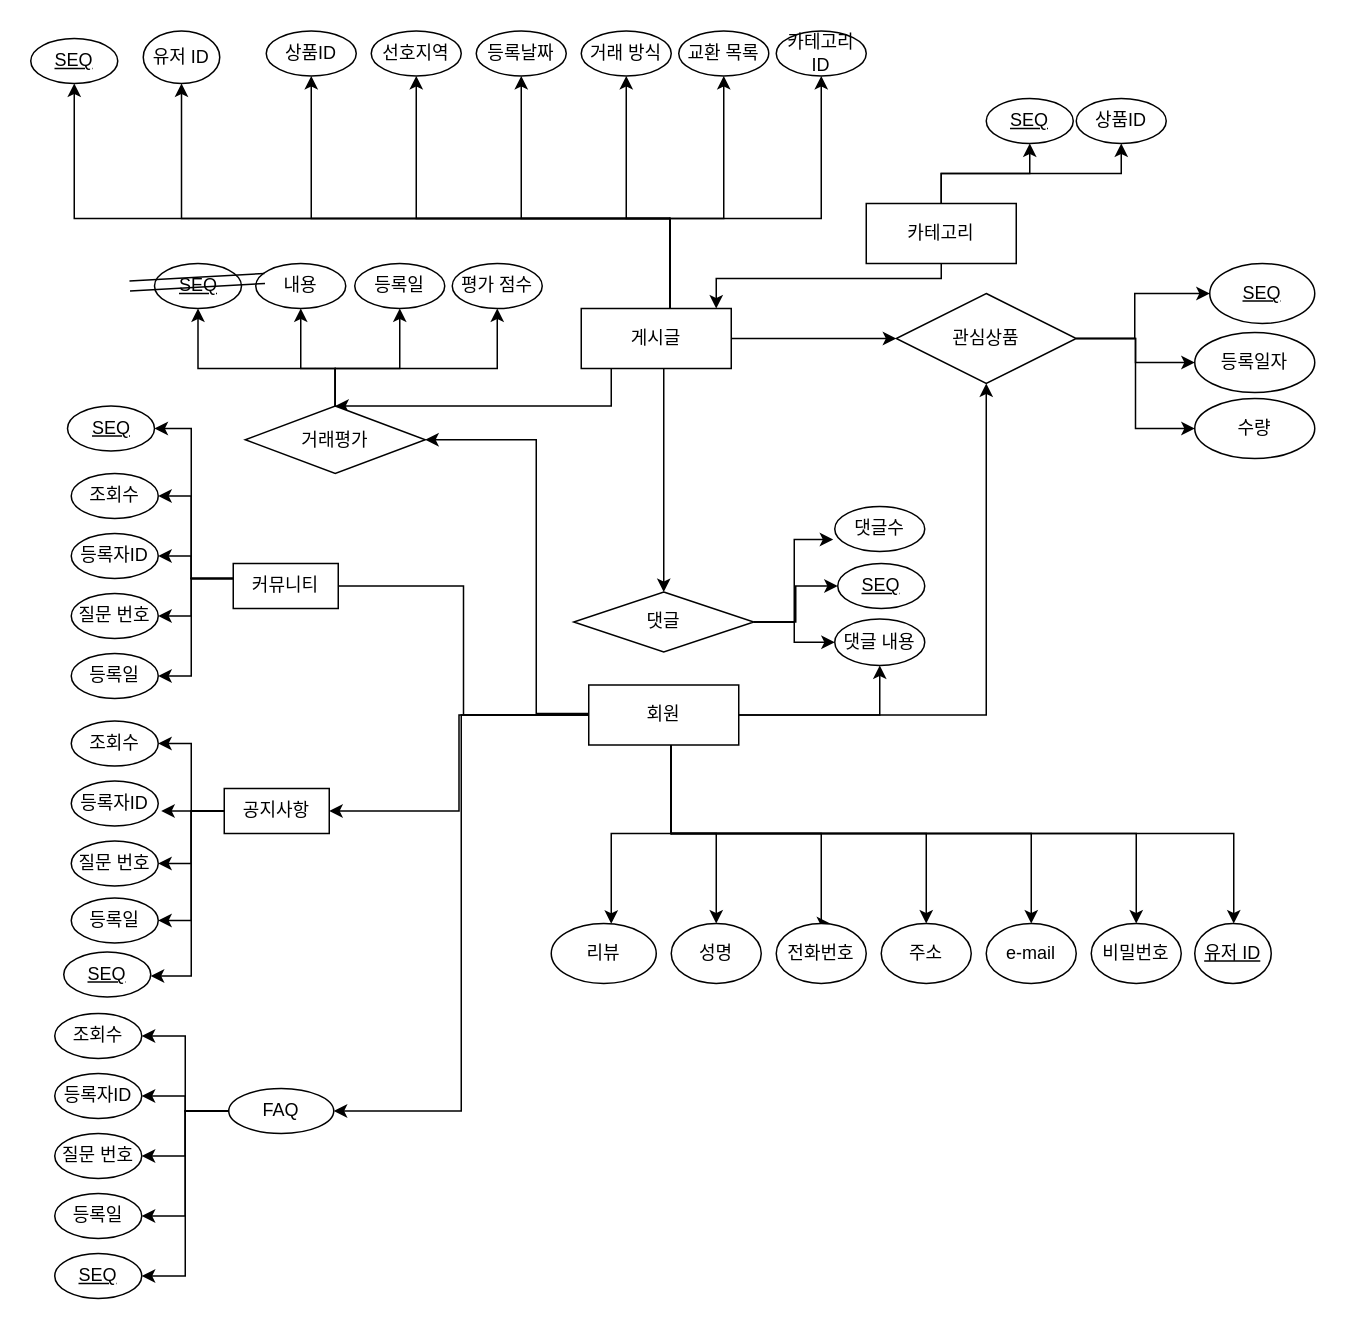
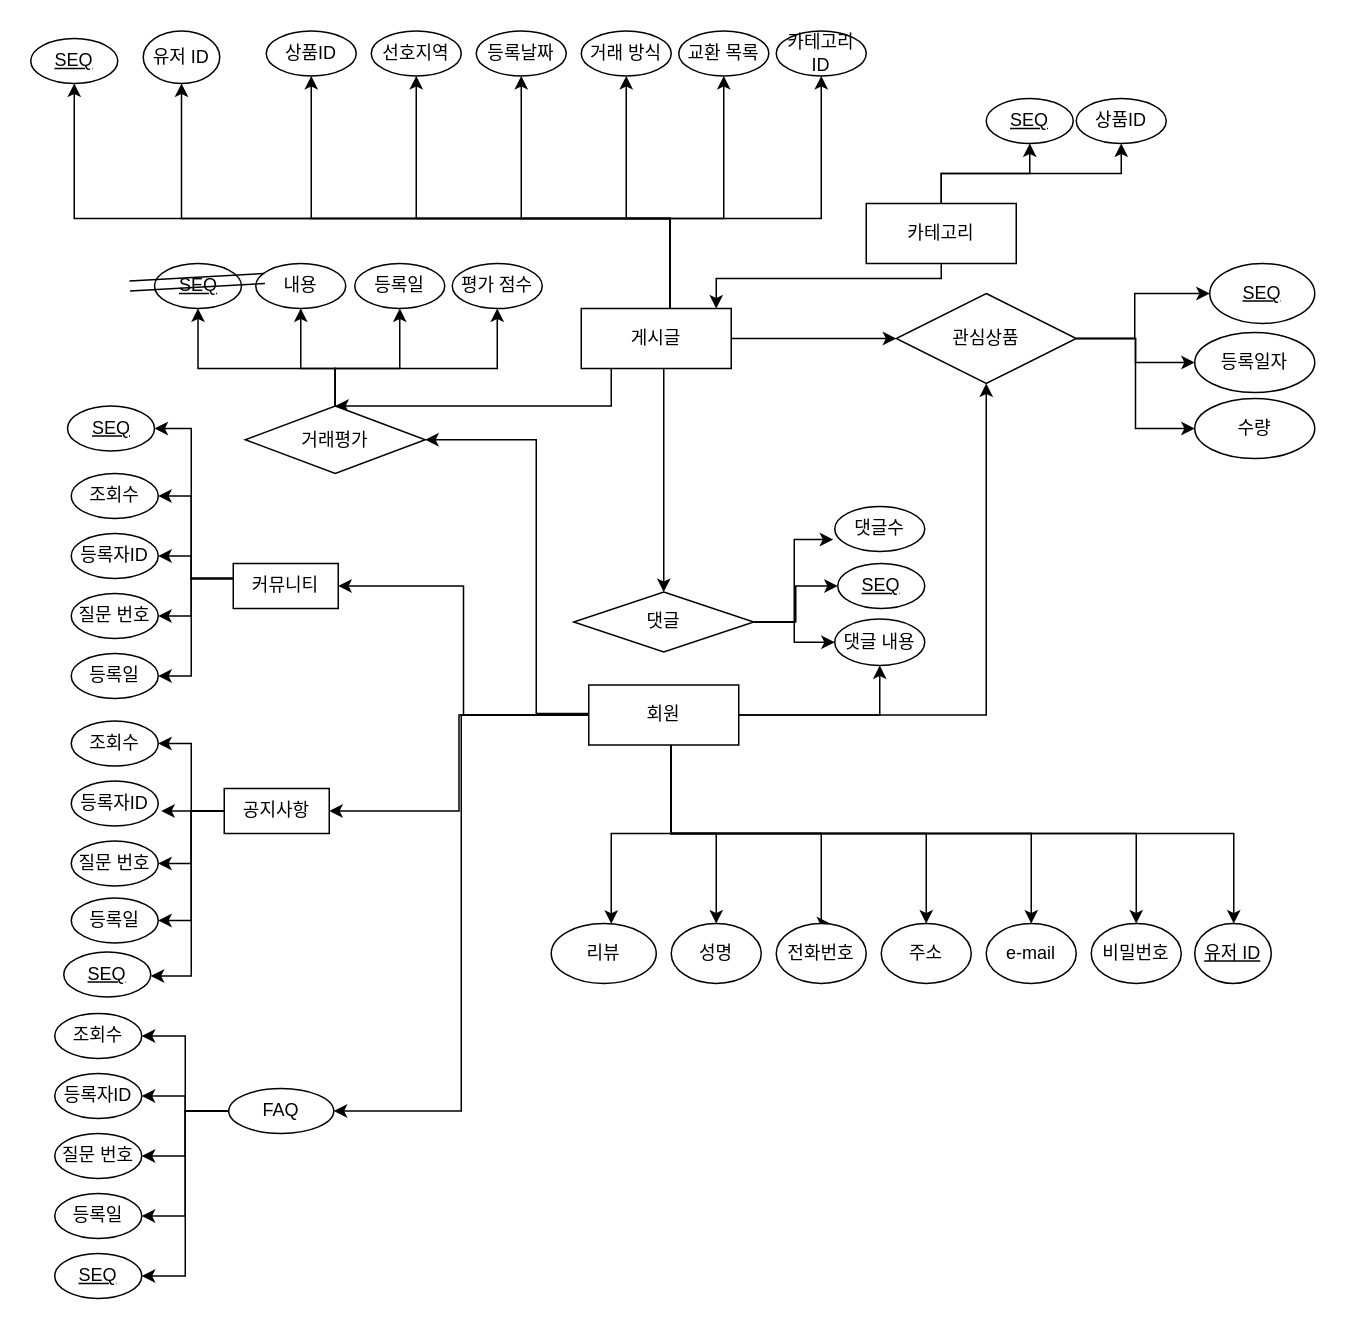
edge "커뮤니티" -- "회원": arrowhead none -> classic
